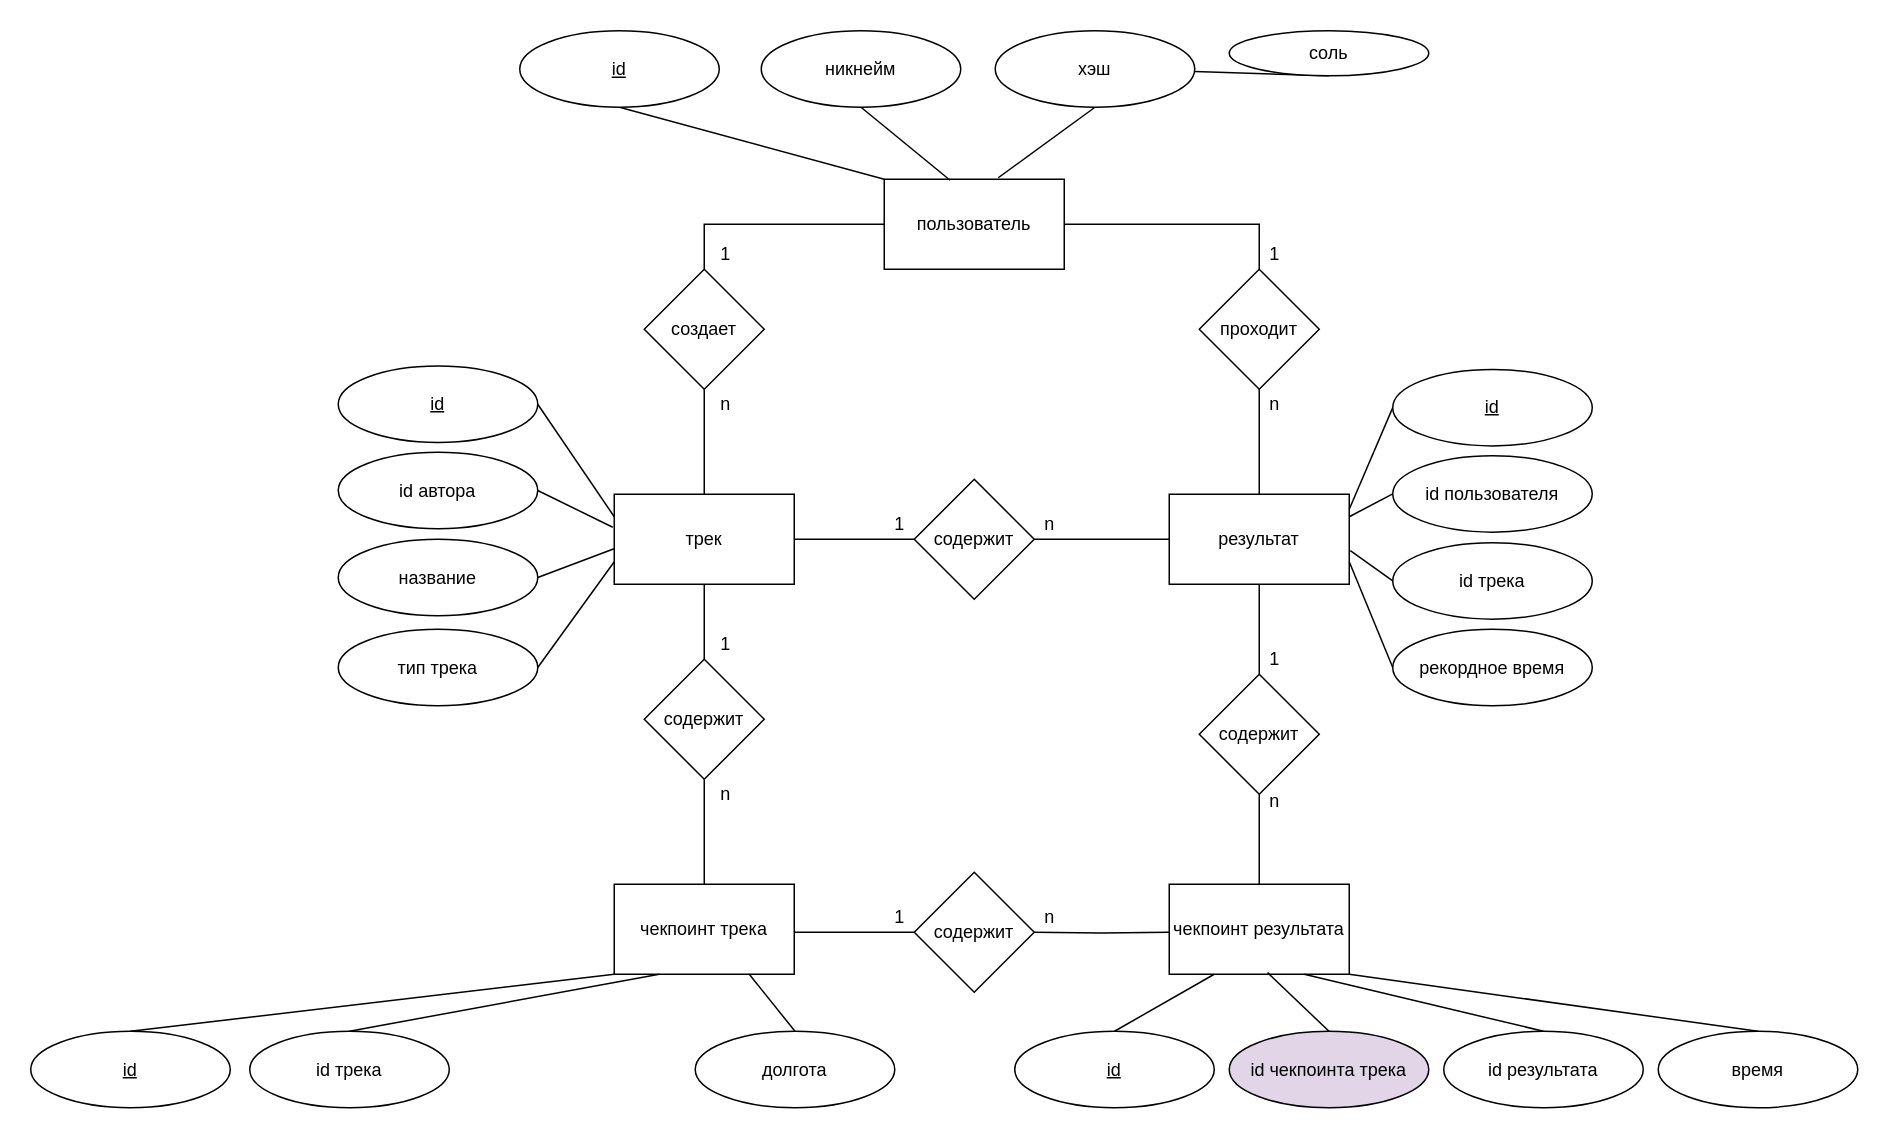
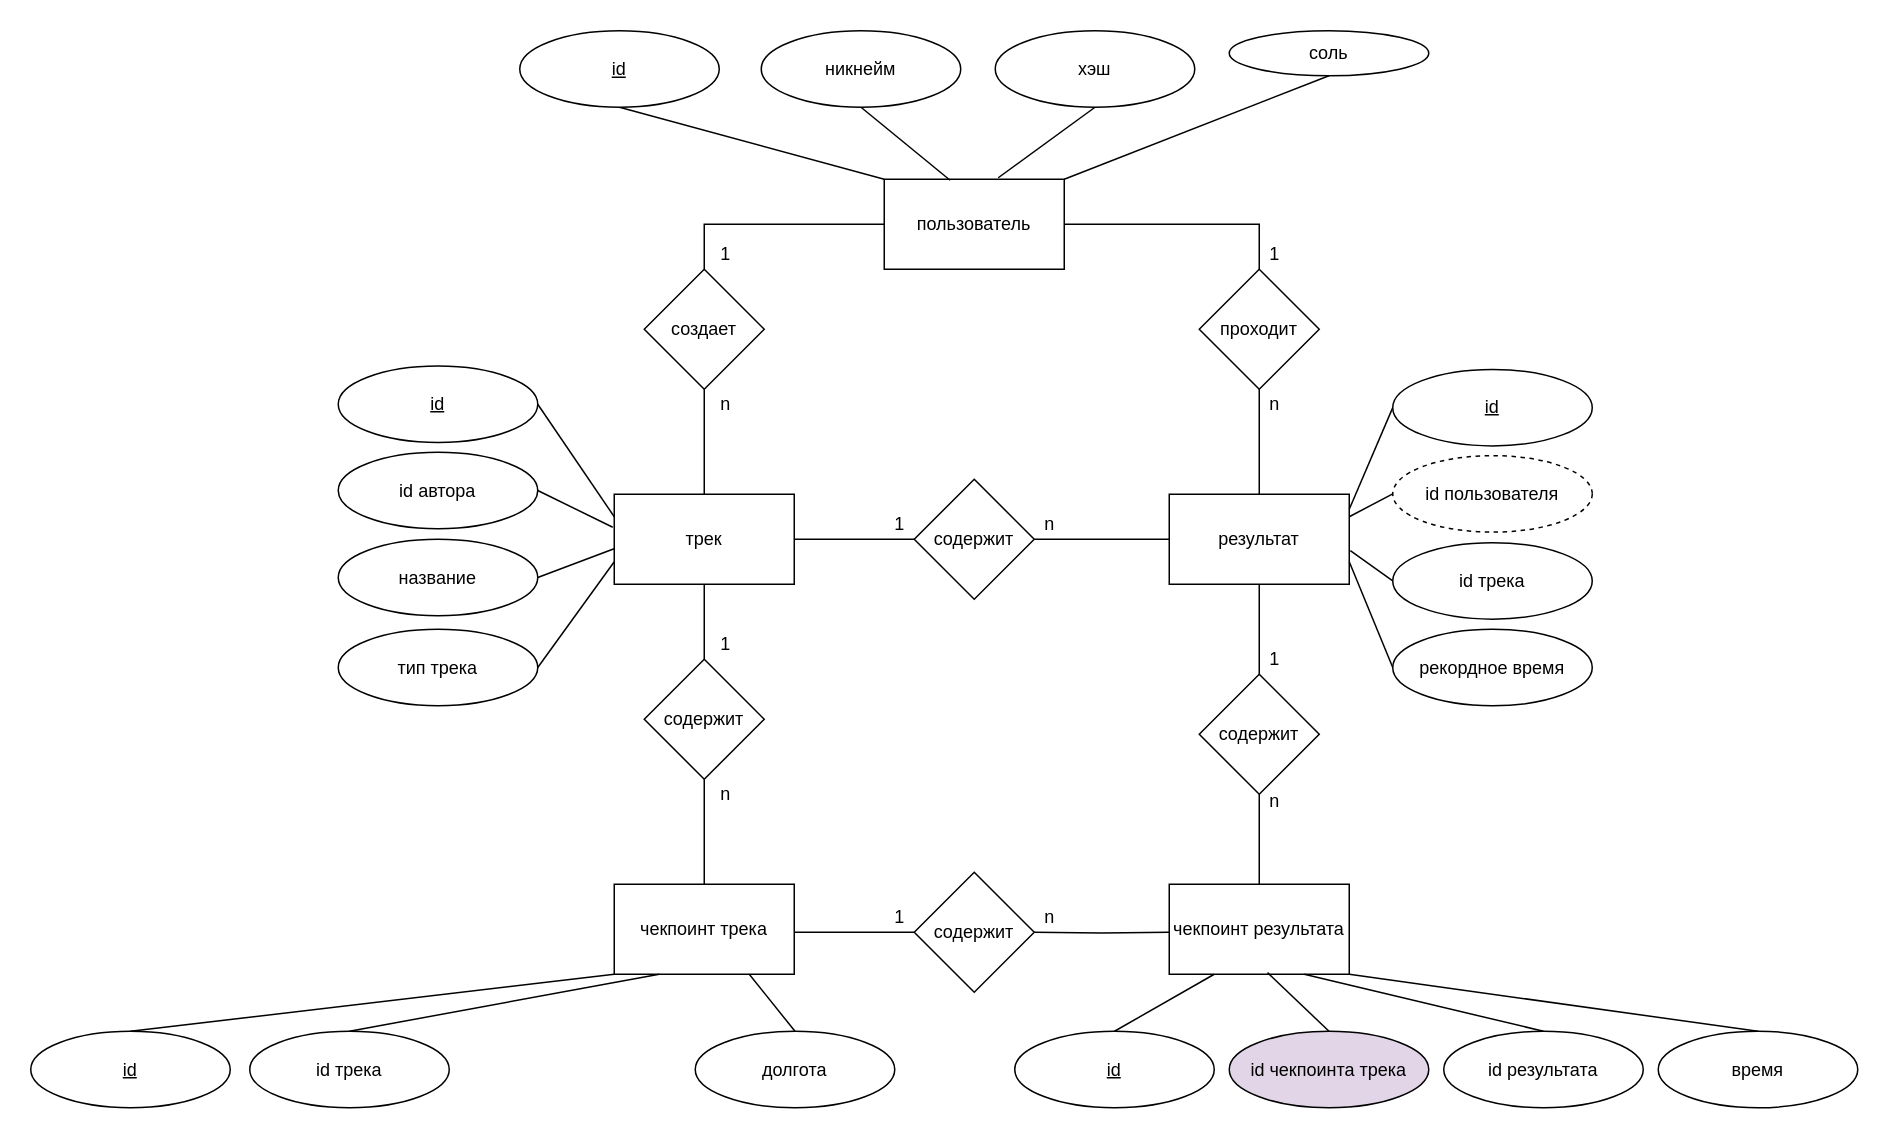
edge "соль" -- "хэш": now "соль" -- "пользователь"
node "id пользователя": style solid -> dashed
